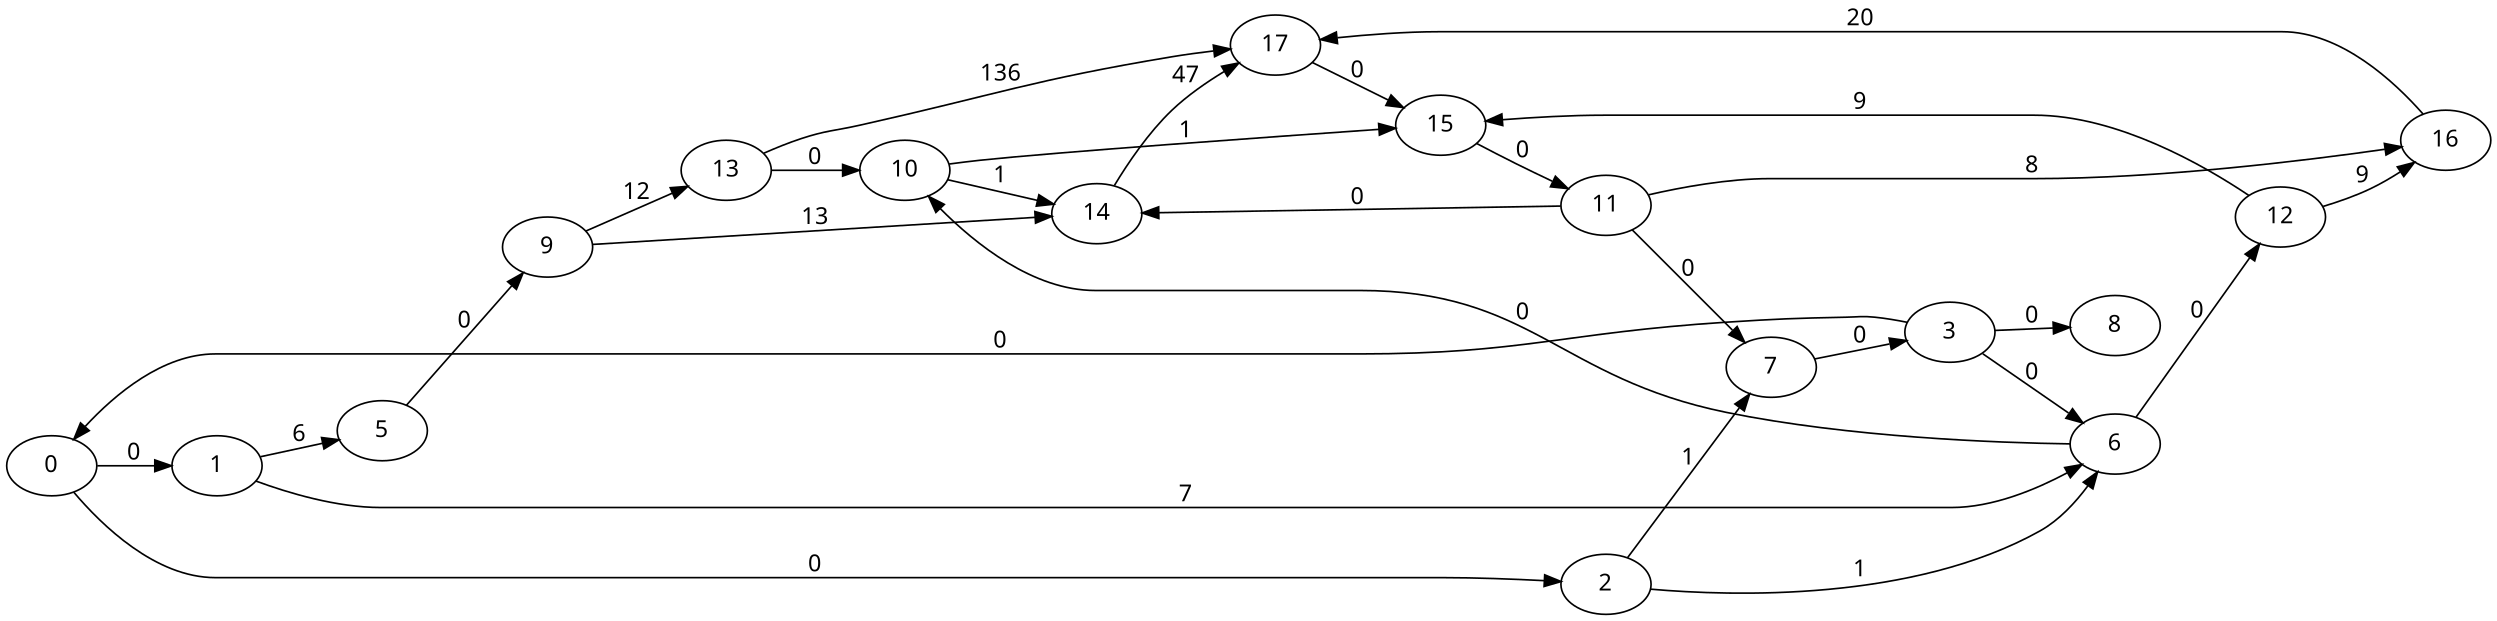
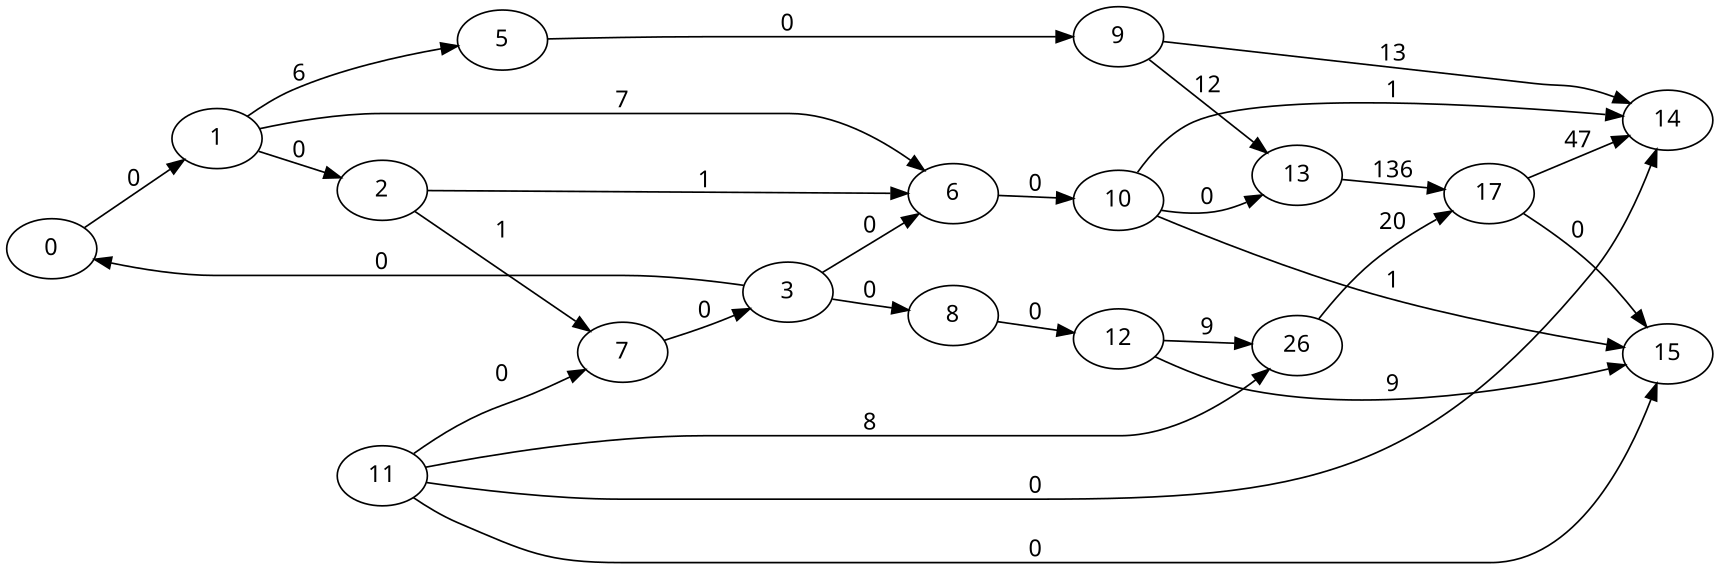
edge "14" -> "17": reversed
node "16": label "16" -> "26"
edge "15" -> "11": reversed
edge "13" -> "10": reversed
edge "6" -> "12": now "8" -> "12"
edge "0" -> "2": now "1" -> "2"
